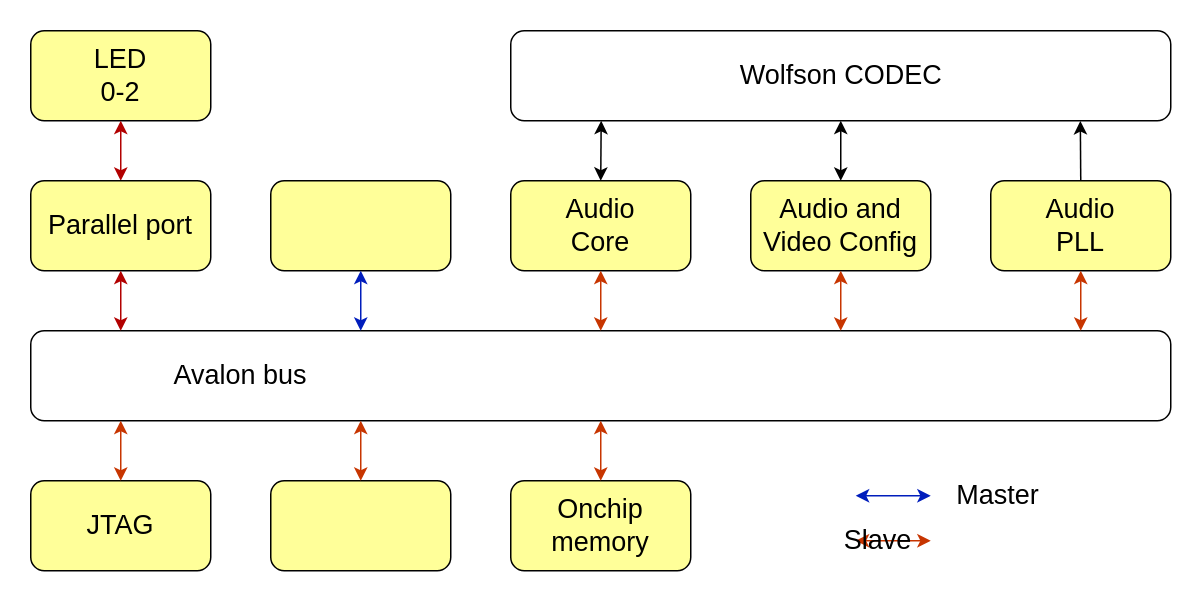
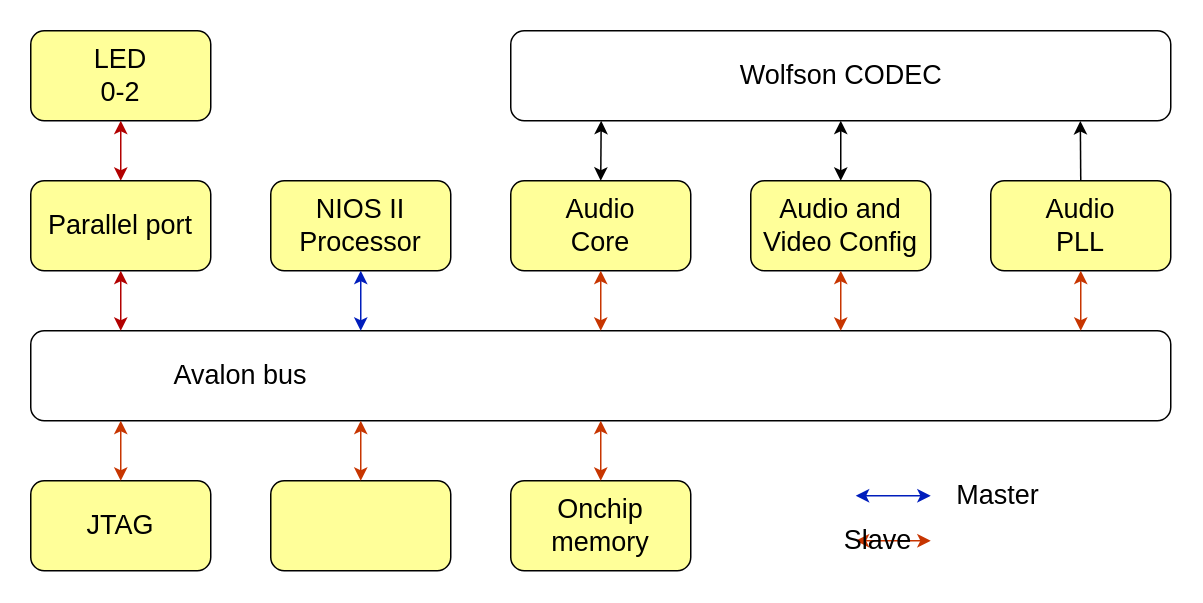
node "NIOS II Processor": added
